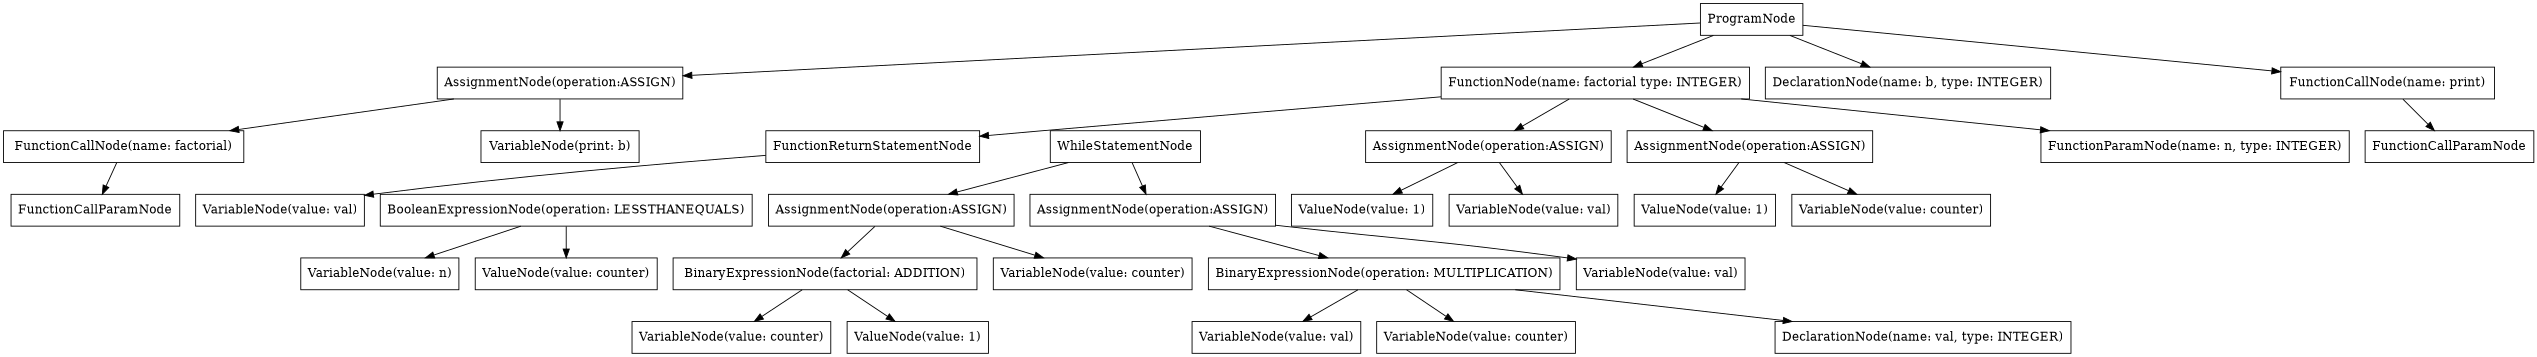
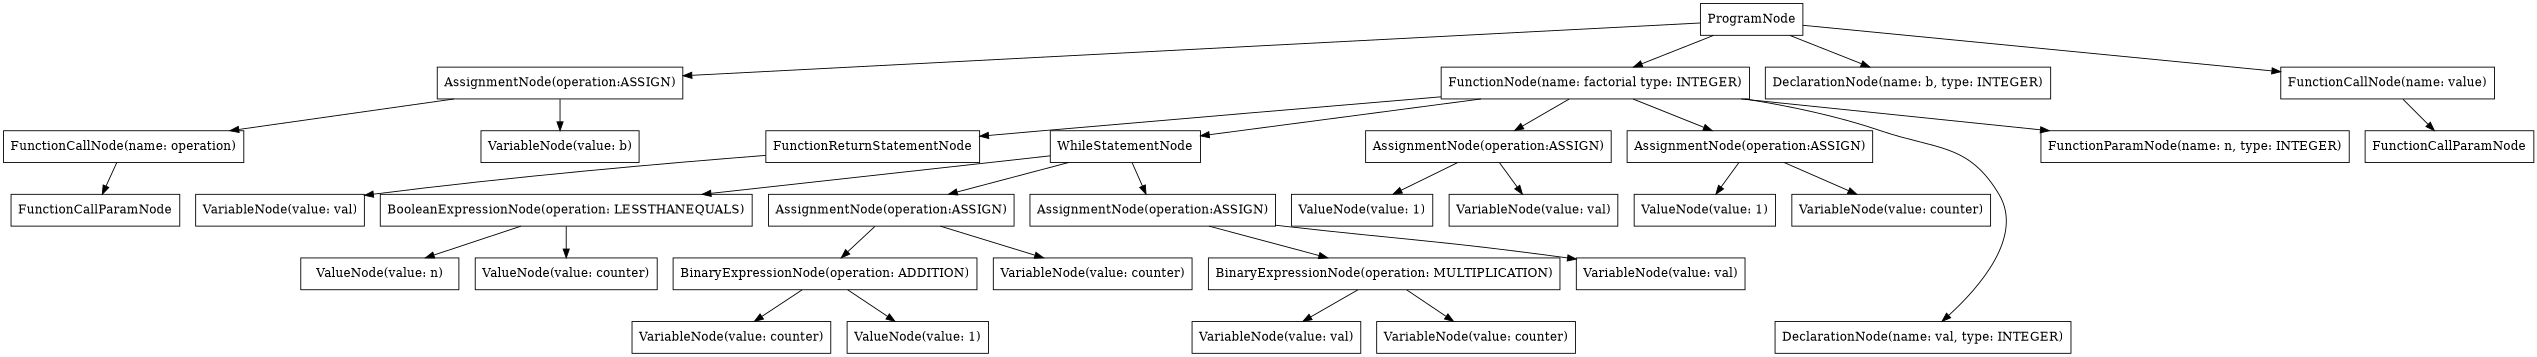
node "FunctionCallNode(name: print)": label "FunctionCallNode(name: print)" -> "FunctionCallNode(name: value)"
edge "FunctionNode(name: factorial type: INTEGER)" -> "WhileStatementNode": added
node "FunctionCallNode(name: factorial)": label "FunctionCallNode(name: factorial)" -> "FunctionCallNode(name: operation)"
node "VariableNode(print: b)": label "VariableNode(print: b)" -> "VariableNode(value: b)"
edge "WhileStatementNode" -> "BooleanExpressionNode(operation: LESSTHANEQUALS)": added
node "VariableNode(value: n)": label "VariableNode(value: n)" -> "ValueNode(value: n)"
node "BinaryExpressionNode(factorial: ADDITION)": label "BinaryExpressionNode(factorial: ADDITION)" -> "BinaryExpressionNode(operation: ADDITION)"
edge "BinaryExpressionNode(operation: MULTIPLICATION)" -> "DeclarationNode(name: val, type: INTEGER)": now "FunctionNode(name: factorial type: INTEGER)" -> "DeclarationNode(name: val, type: INTEGER)"
